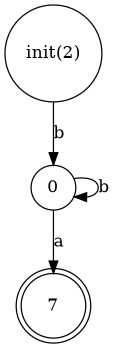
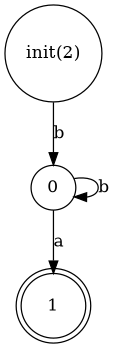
node "7": label "7" -> "1"
